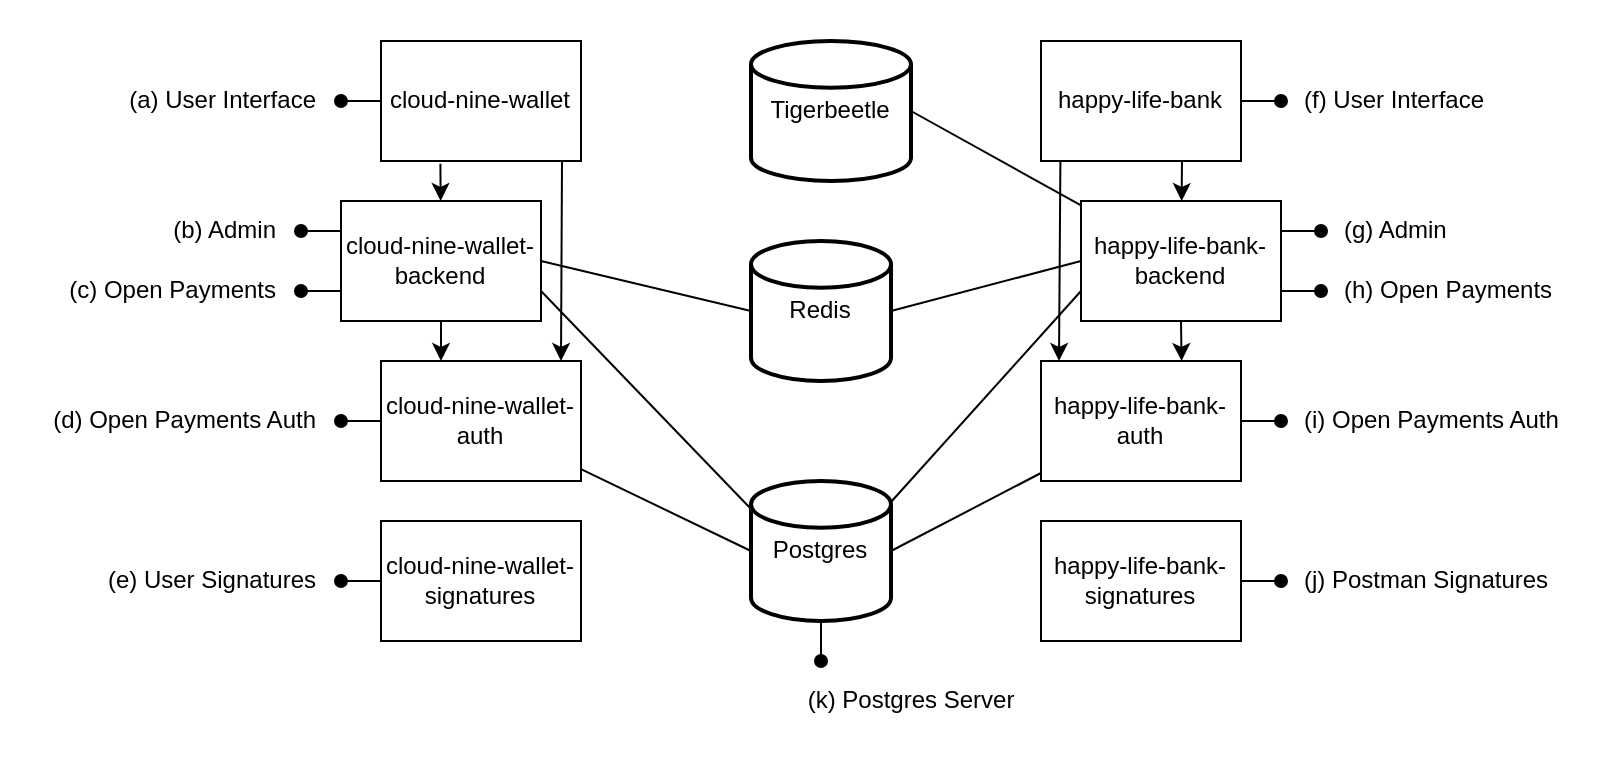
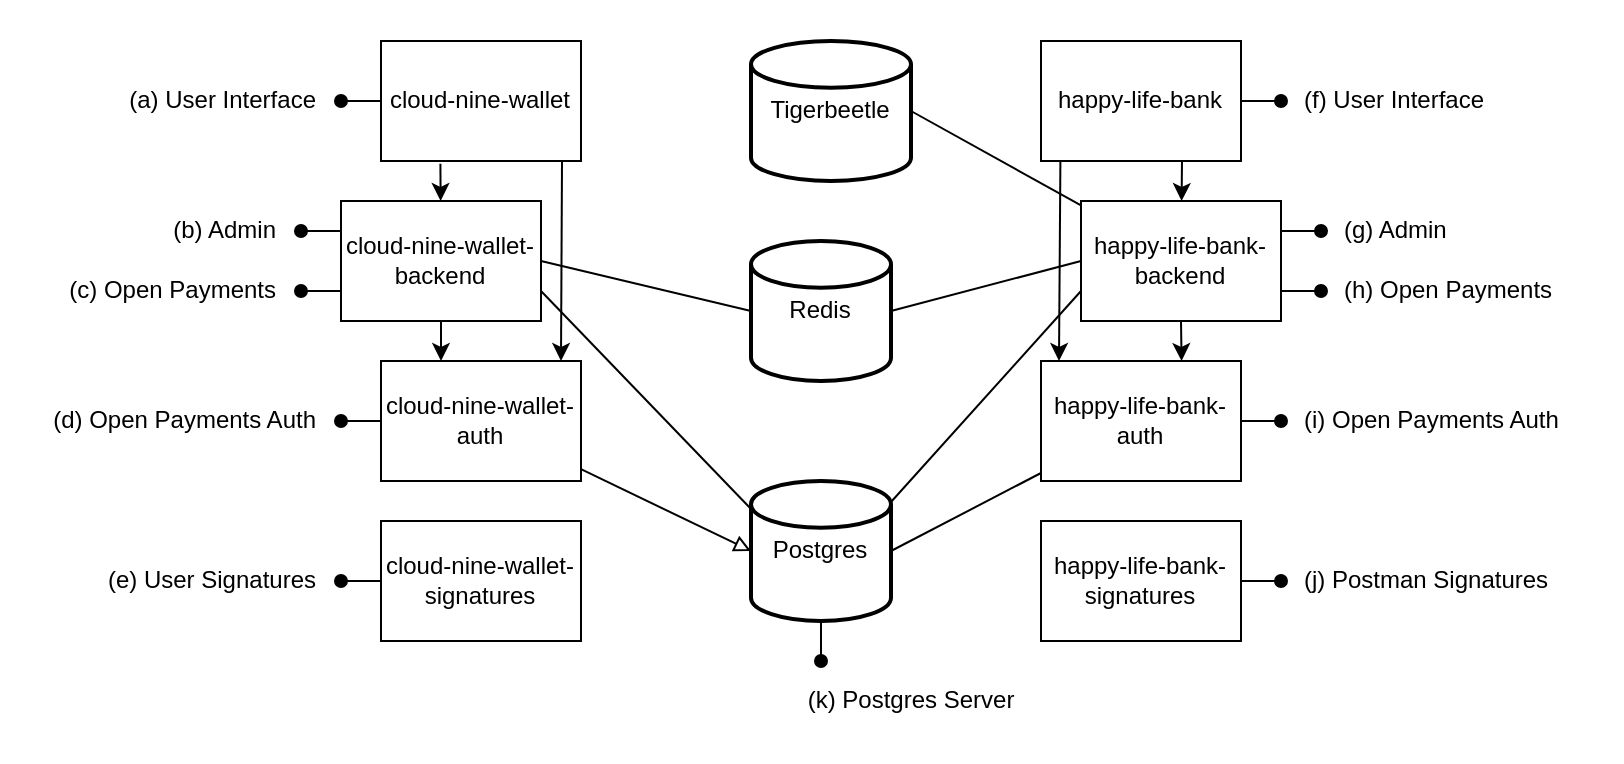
edge "cloud-nine-wallet-auth" -- "Postgres": arrowhead none -> block
